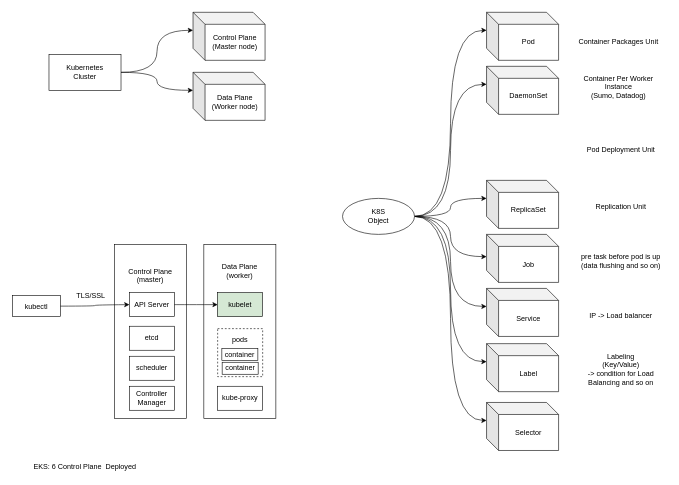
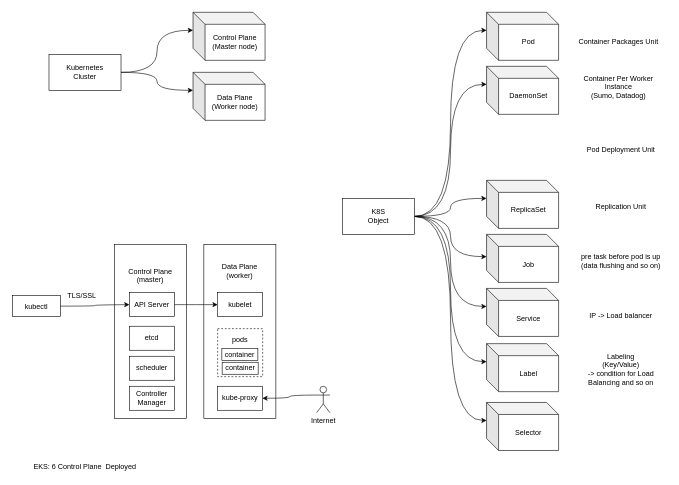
node "K8S Object": shape ellipse -> rectangle
node "TLS/SSL": moved (91, 296) -> (82, 296)
node "kubelet": fillcolor #d5e8d4 -> #ffffff
edge "Internet" -> "kube-proxy": added
node "Internet": added
